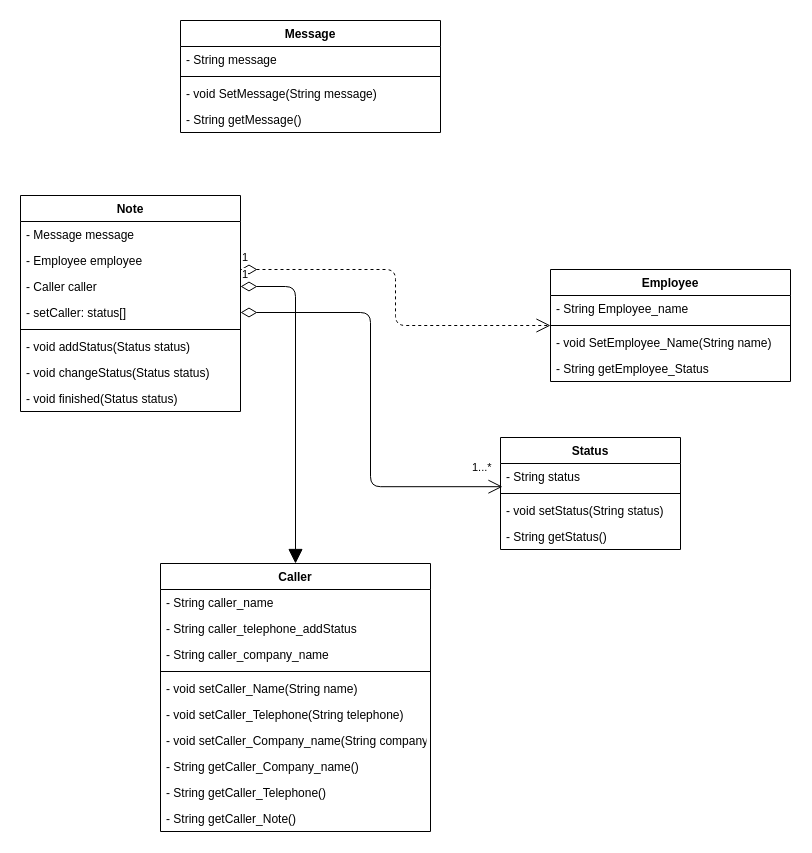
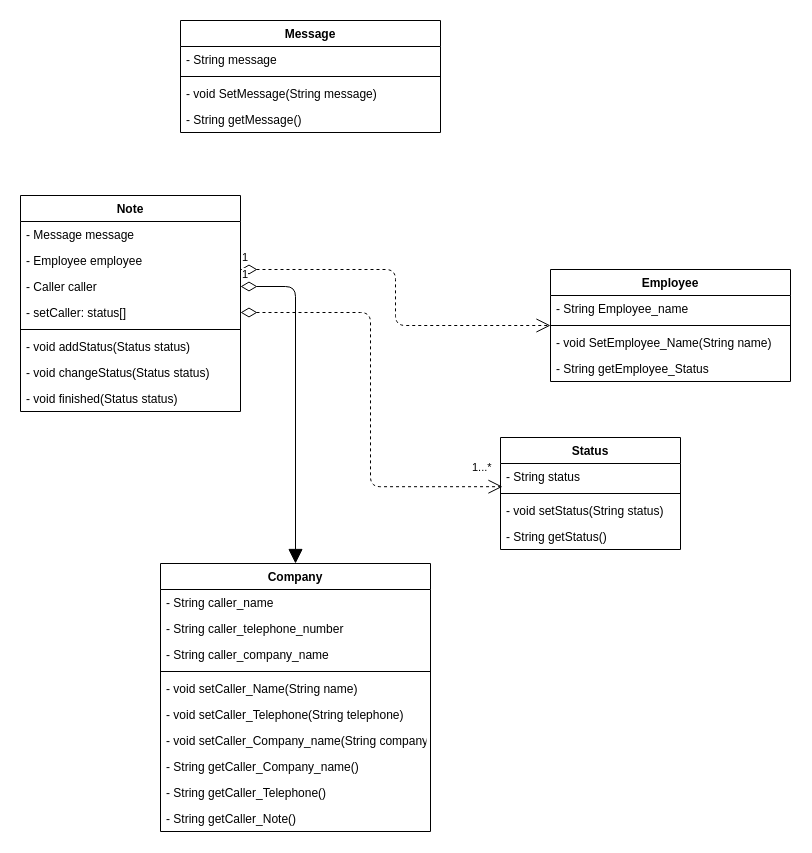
edge "- setCaller: status[]" -- "- String status": style solid -> dashed
node "Caller": label "Caller" -> "Company"
node "- String caller_telephone_addStatus": label "- String caller_telephone_addStatus" -> "- String caller_telephone_number"
